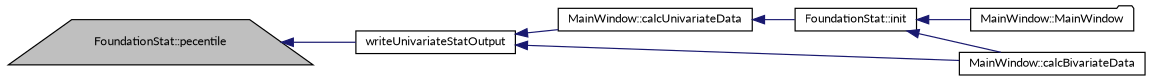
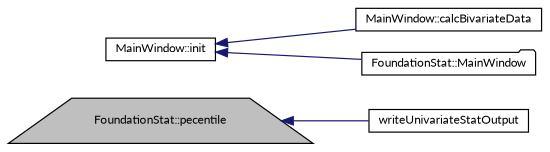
node "MainWindow::calcUnivariateData": removed
node "FoundationStat::init": label "FoundationStat::init" -> "MainWindow::init"
node "MainWindow::MainWindow": label "MainWindow::MainWindow" -> "FoundationStat::MainWindow"
edge "MainWindow::calcBivariateData" -> "writeUnivariateStatOutput": removed
